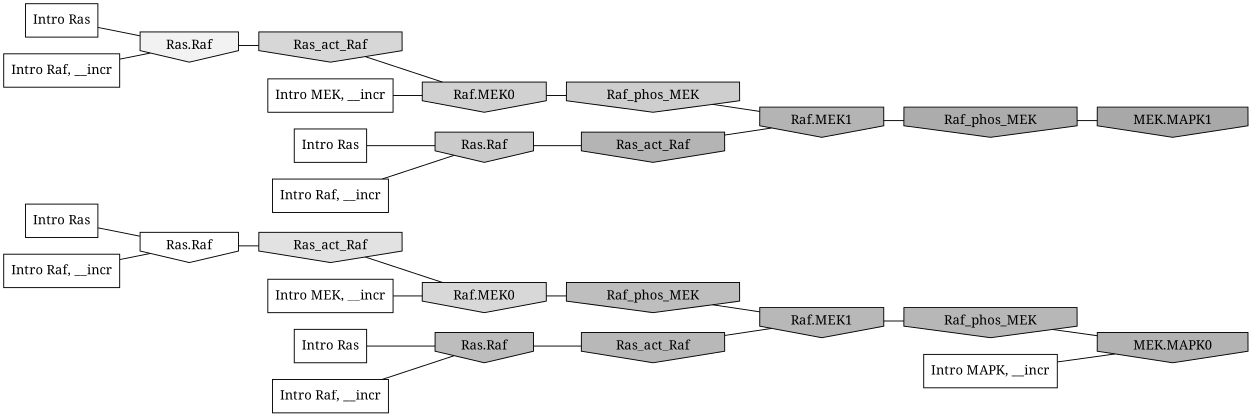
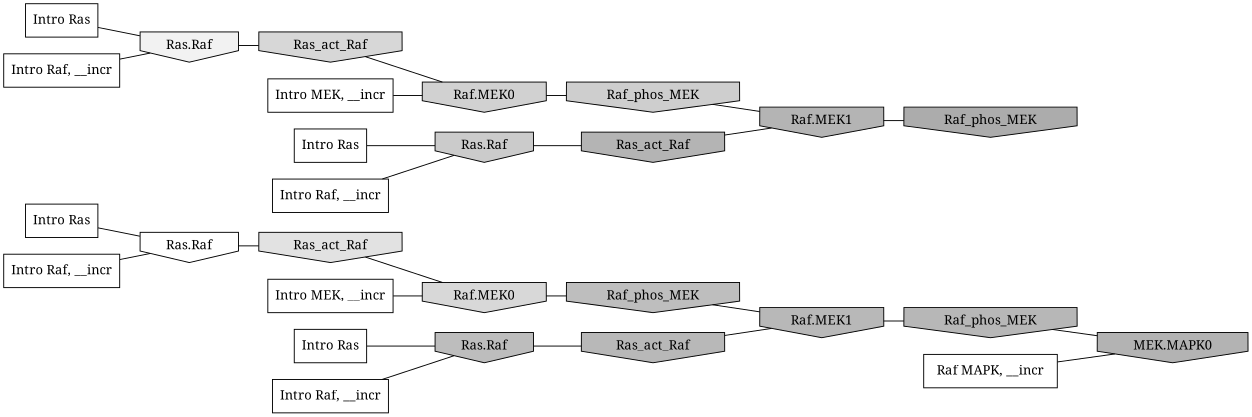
node "MEK.MAPK1": removed
node "Intro MAPK, __incr": label "Intro MAPK, __incr" -> "Raf MAPK, __incr"
